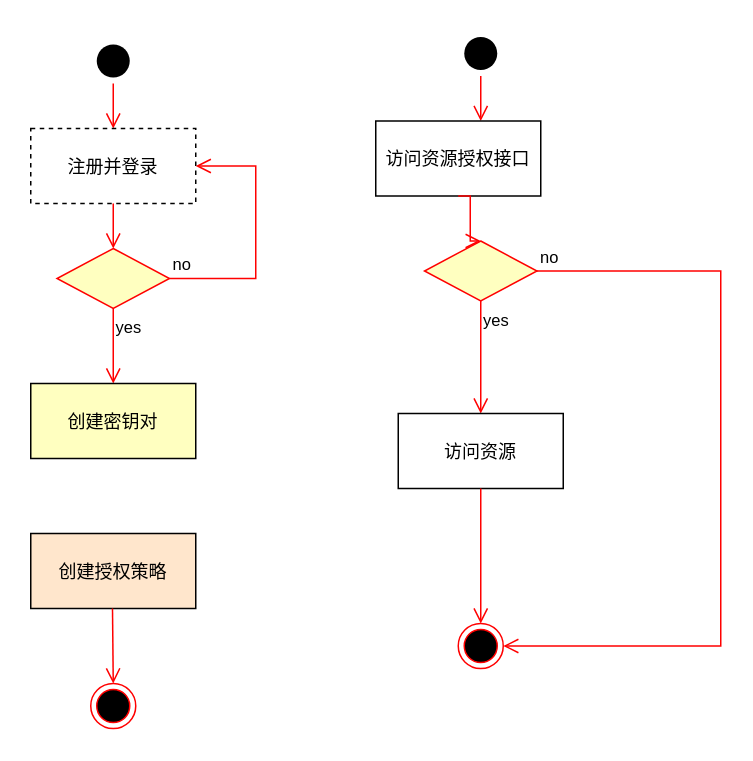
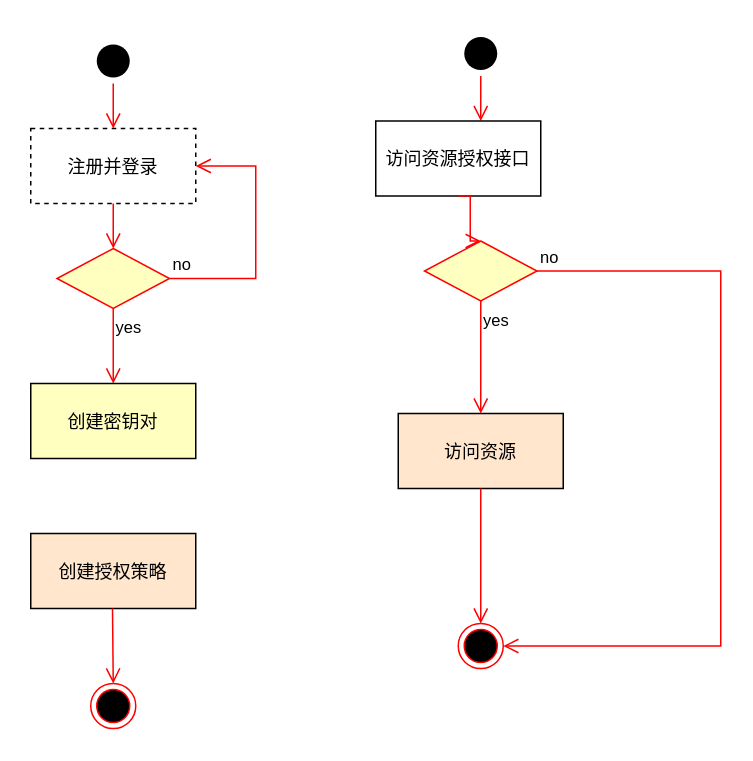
node "访问资源": fillcolor #ffffff -> #ffe6cc
